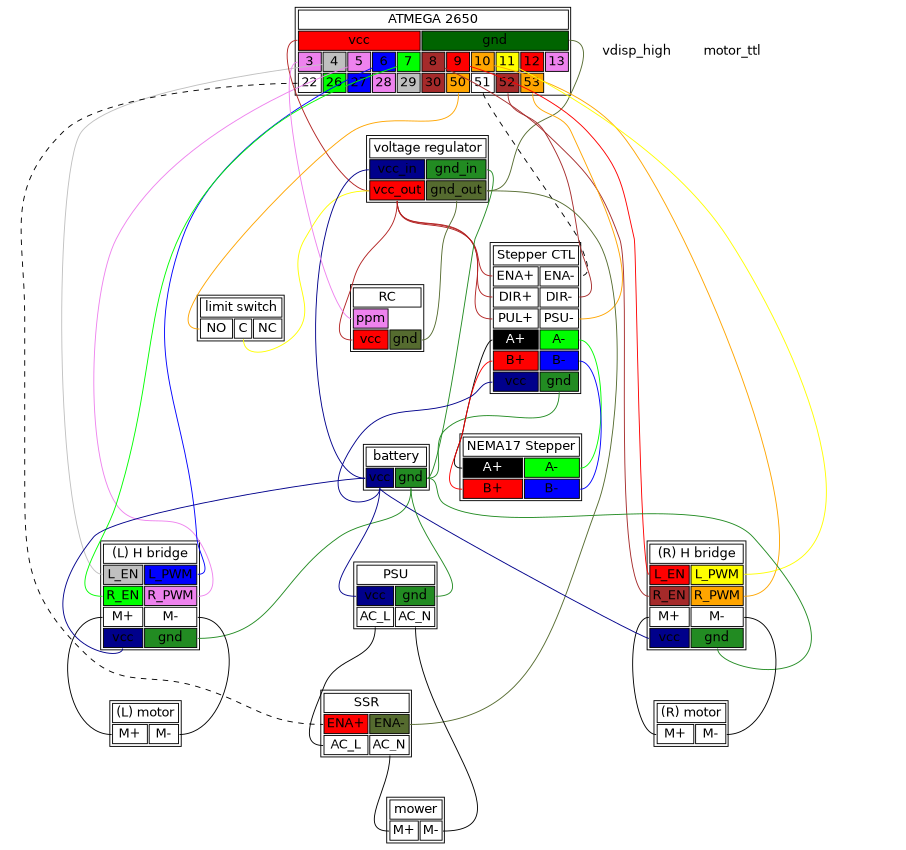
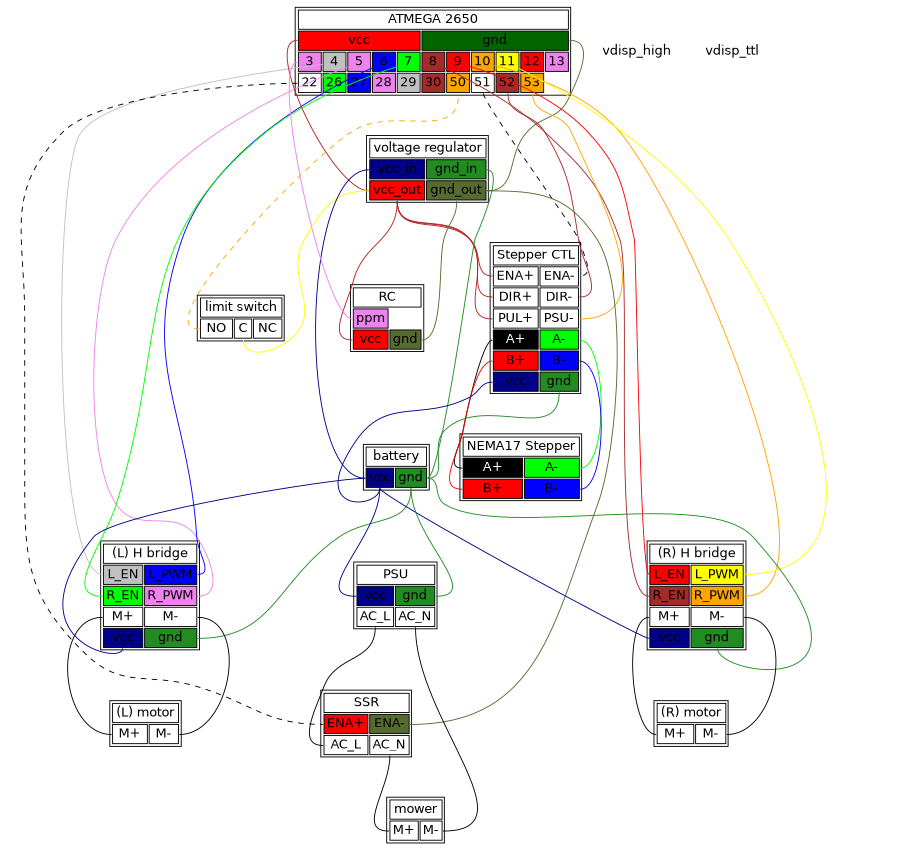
node "motor_ttl": label "motor_ttl" -> "vdisp_ttl"
edge "ATMEGA 2650" -- "limit switch": style solid -> dashed
